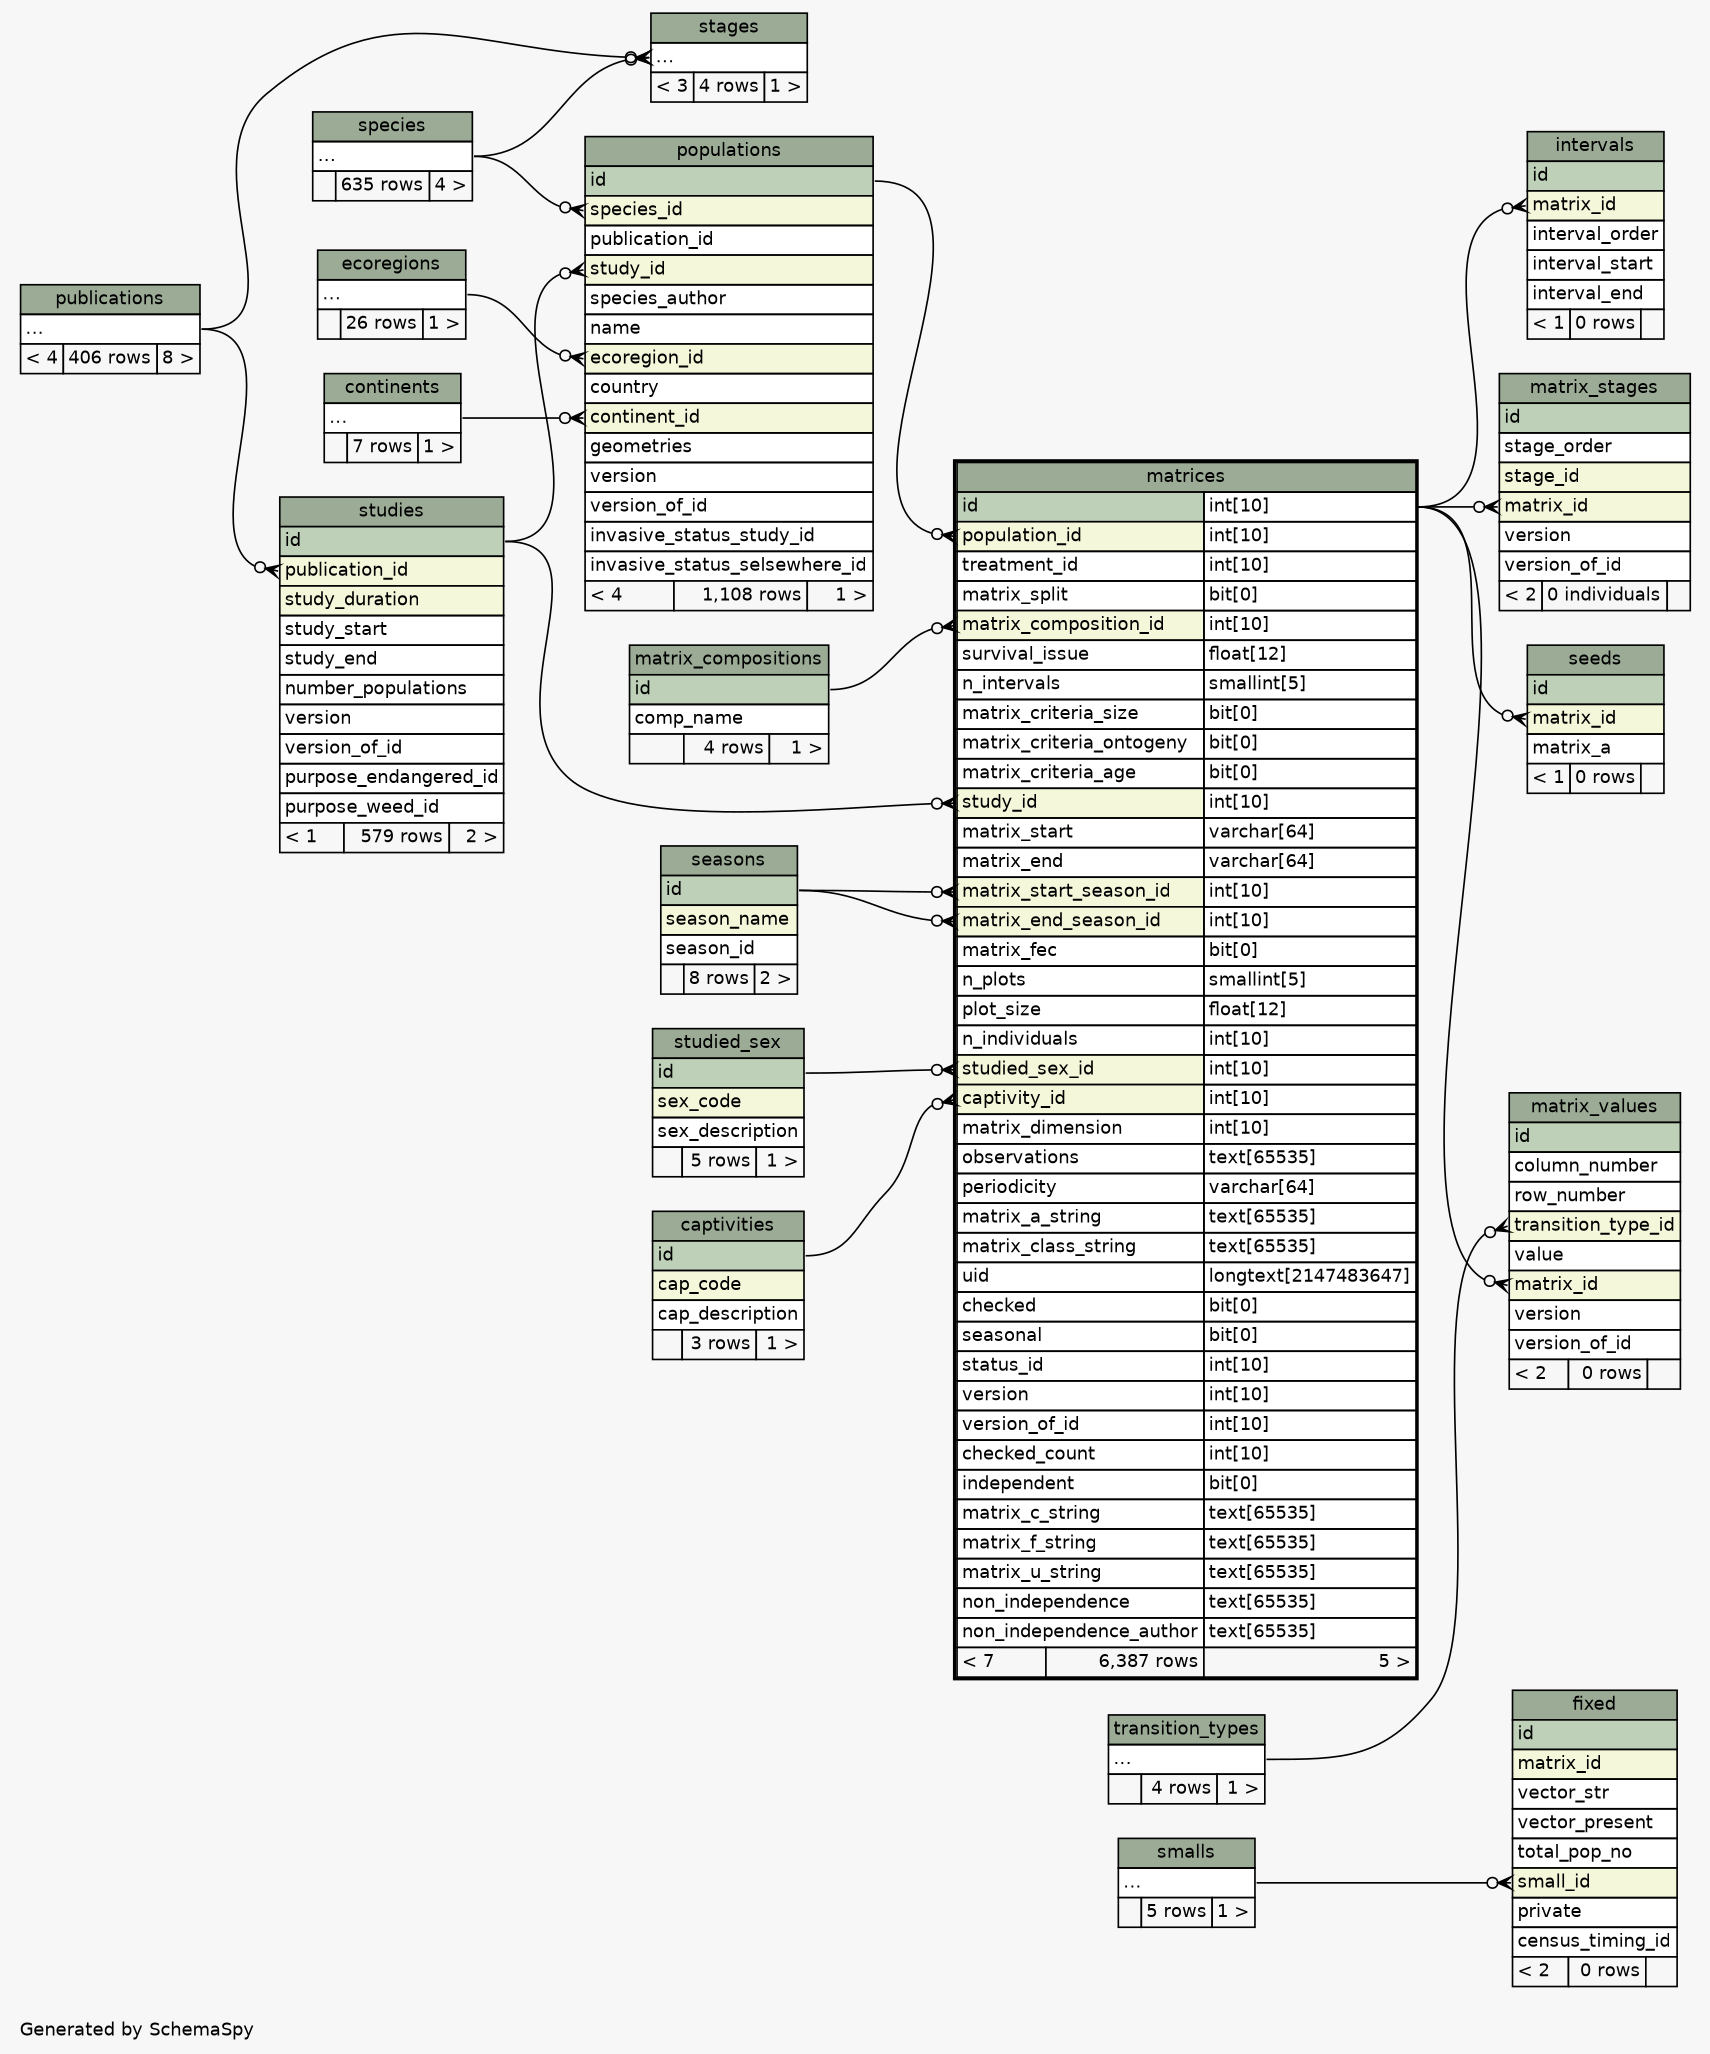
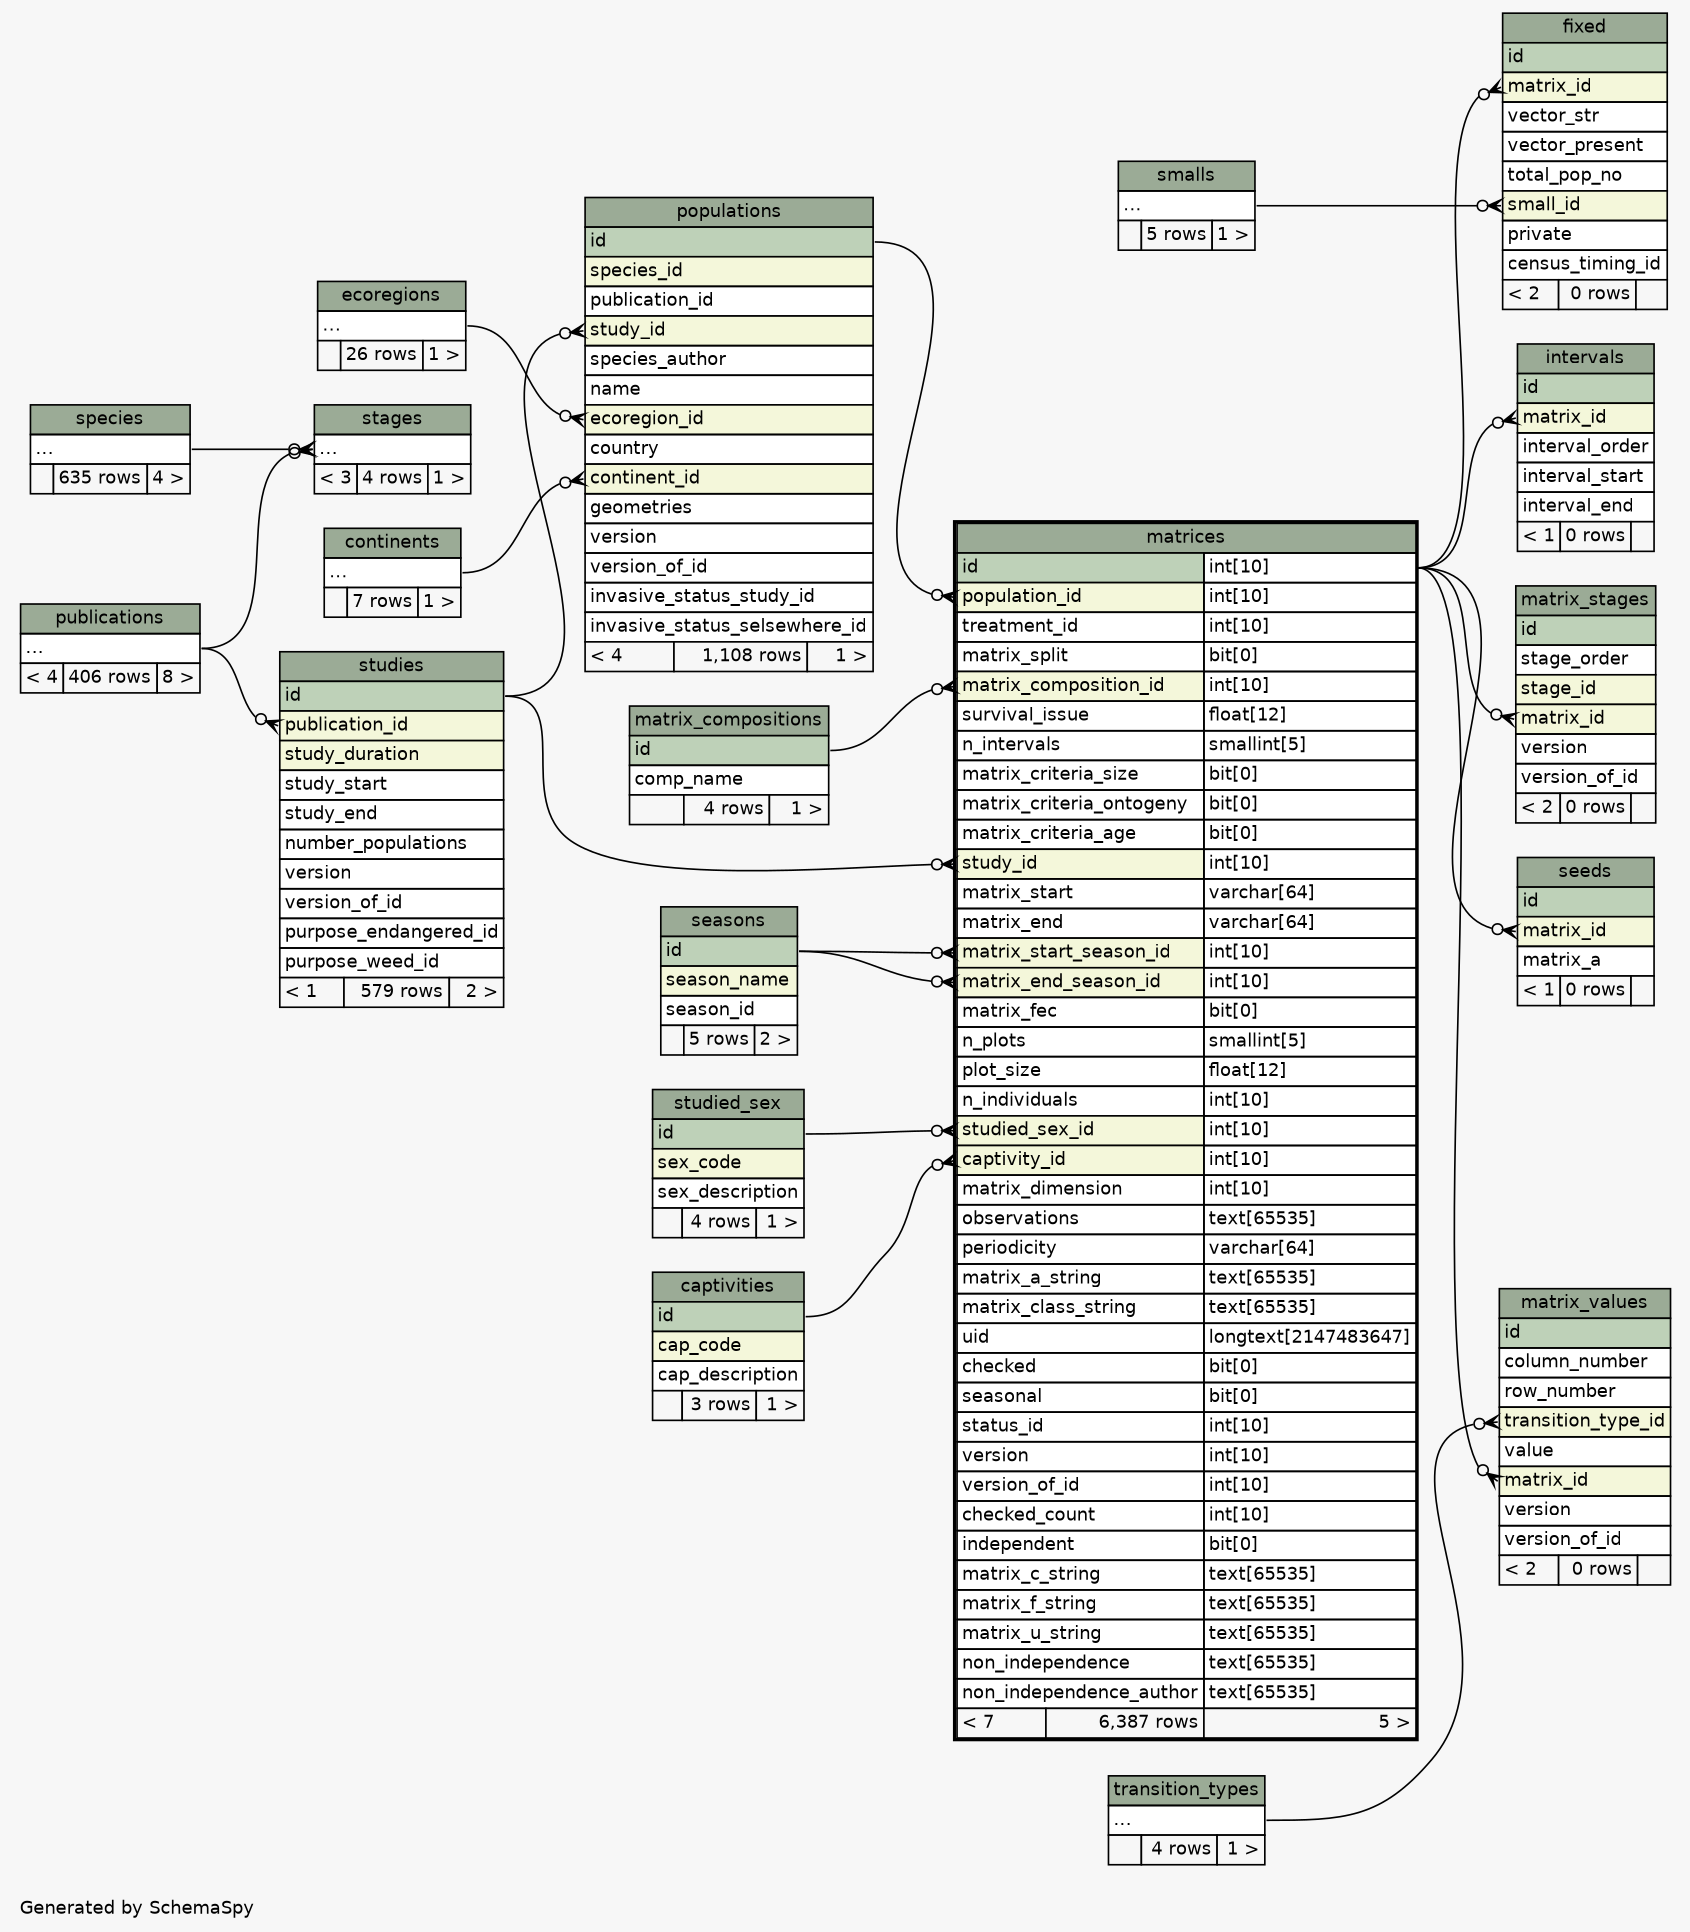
edge "species" -> "populations": removed
edge "matrices" -> "fixed": added
node "matrix_stages": text "0 individuals" -> "0 rows"
node "seasons": text "8 rows" -> "5 rows"
node "studied_sex": text "5 rows" -> "4 rows"
